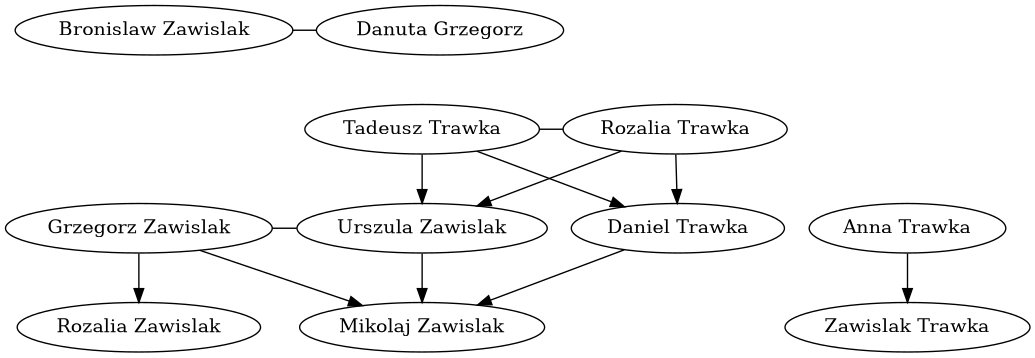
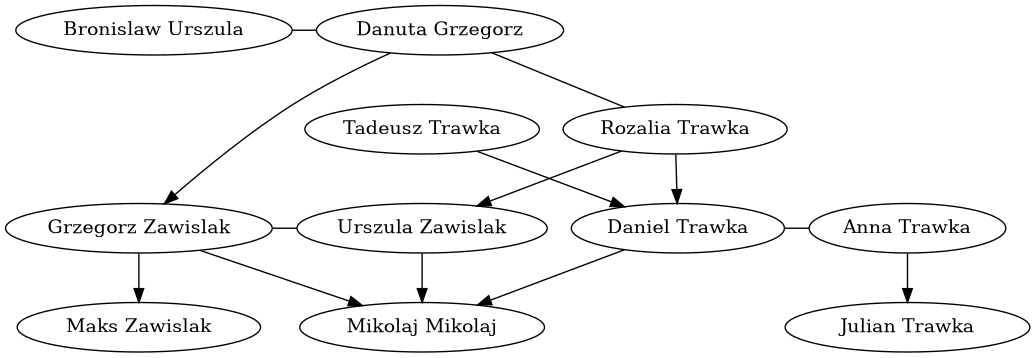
node "Bronislaw Zawislak": label "Bronislaw Zawislak" -> "Bronislaw Urszula"
edge "Danuta Grzegorz" -> "Grzegorz Zawislak": added
edge "Tadeusz Trawka" -- "Rozalia Trawka": now "Danuta Grzegorz" -- "Rozalia Trawka"
edge "Tadeusz Trawka" -> "Urszula Zawislak": removed
edge "Daniel Trawka" -- "Anna Trawka": added
node "Rozalia Zawislak": label "Rozalia Zawislak" -> "Maks Zawislak"
node "Mikolaj Zawislak": label "Mikolaj Zawislak" -> "Mikolaj Mikolaj"
node "Zawislak Trawka": label "Zawislak Trawka" -> "Julian Trawka"
